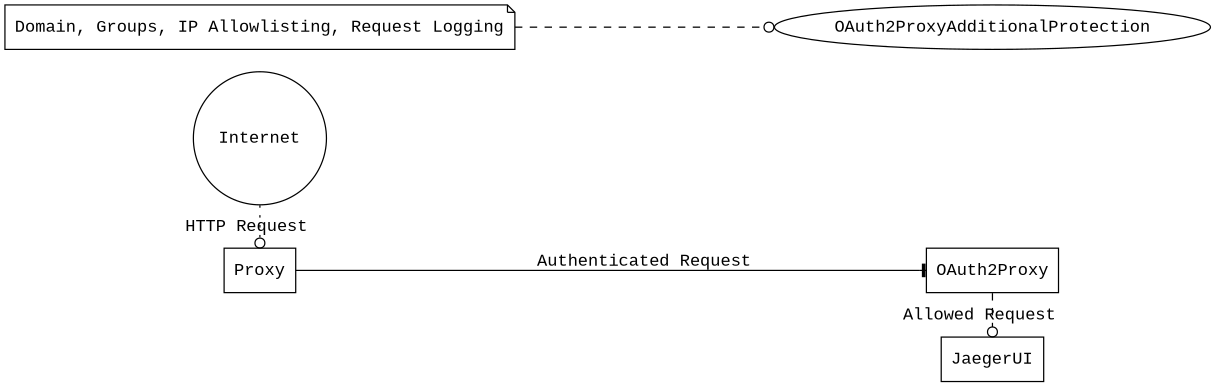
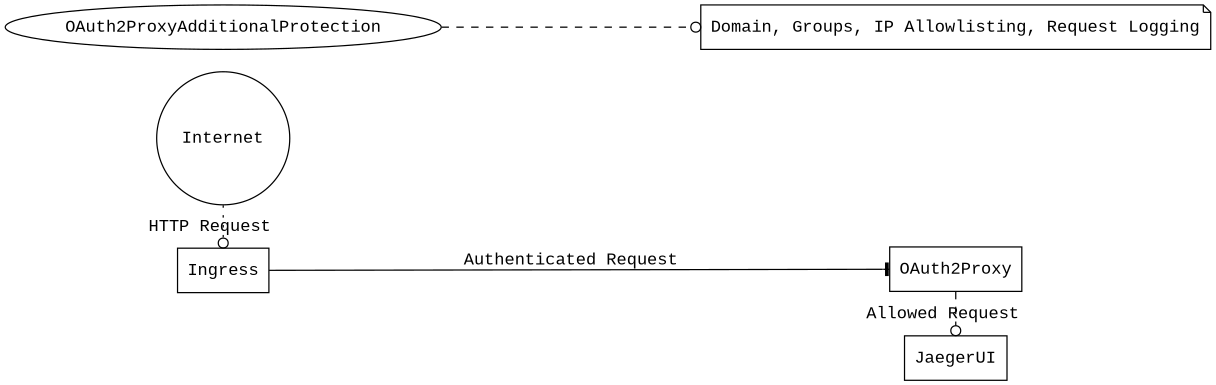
edge "Domain, Groups, IP Allowlisting, Request Logging" -> "OAuth2ProxyAdditionalProtection": reversed
node "Proxy": label "Proxy" -> "Ingress"
